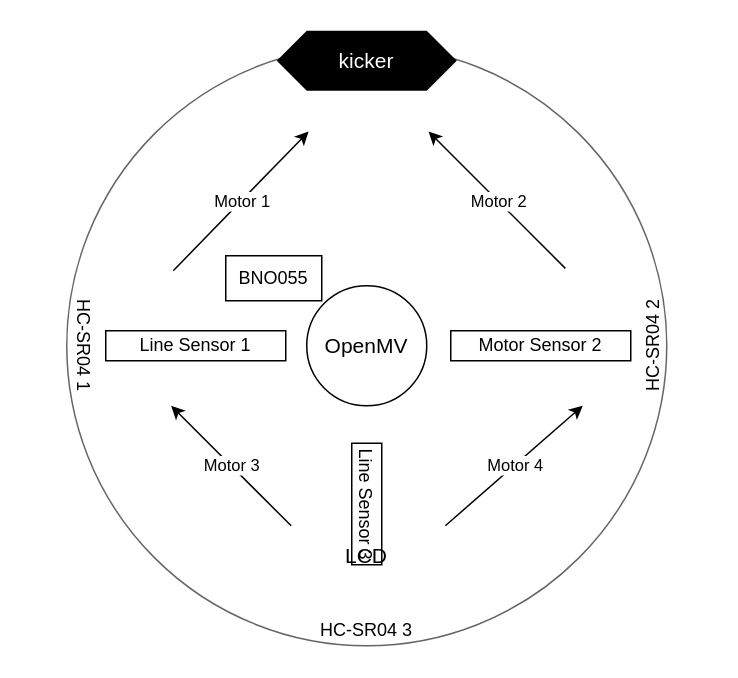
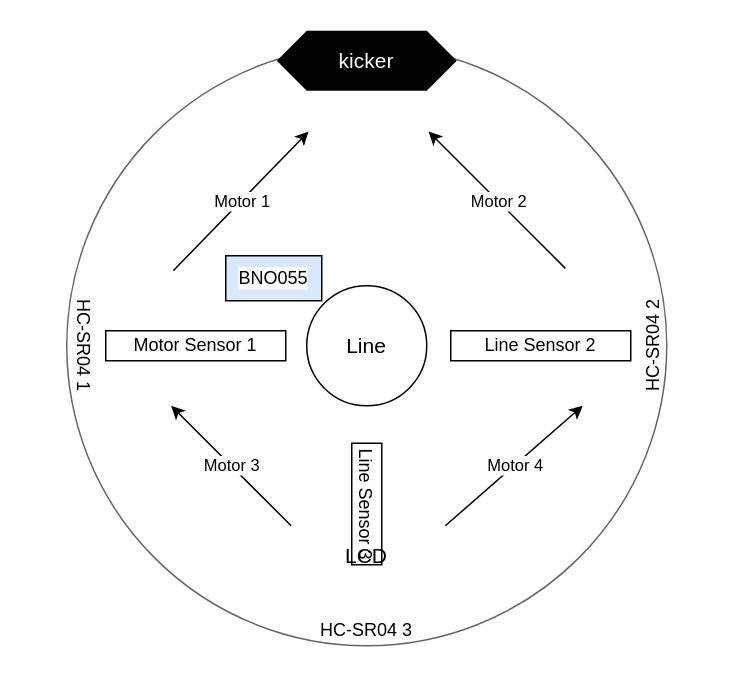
node "BNO055": fillcolor #ffffff -> #dae8fc
node "Line Sensor 1": label "Line Sensor 1" -> "Motor Sensor 1"
node "OpenMV": label "OpenMV" -> "Line"
node "Motor Sensor 2": label "Motor Sensor 2" -> "Line Sensor 2"
